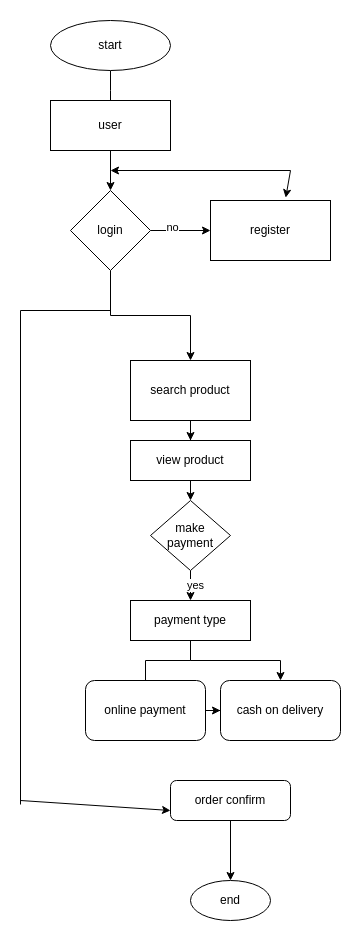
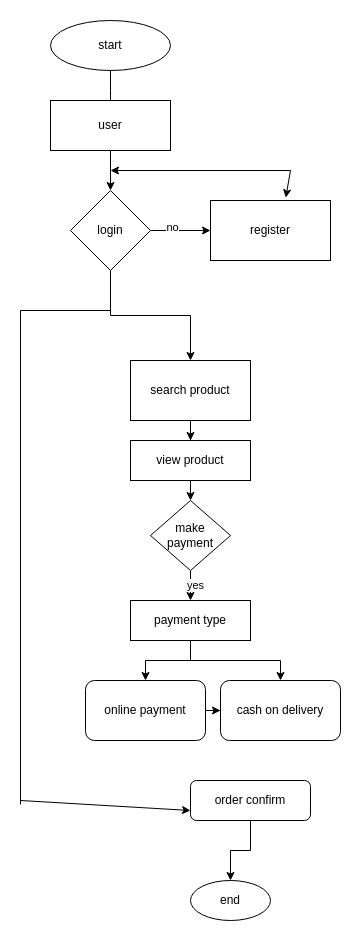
edge "payment type" -- "online payment": arrowhead none -> classic
node "order confirm": moved (231, 801) -> (251, 801)
